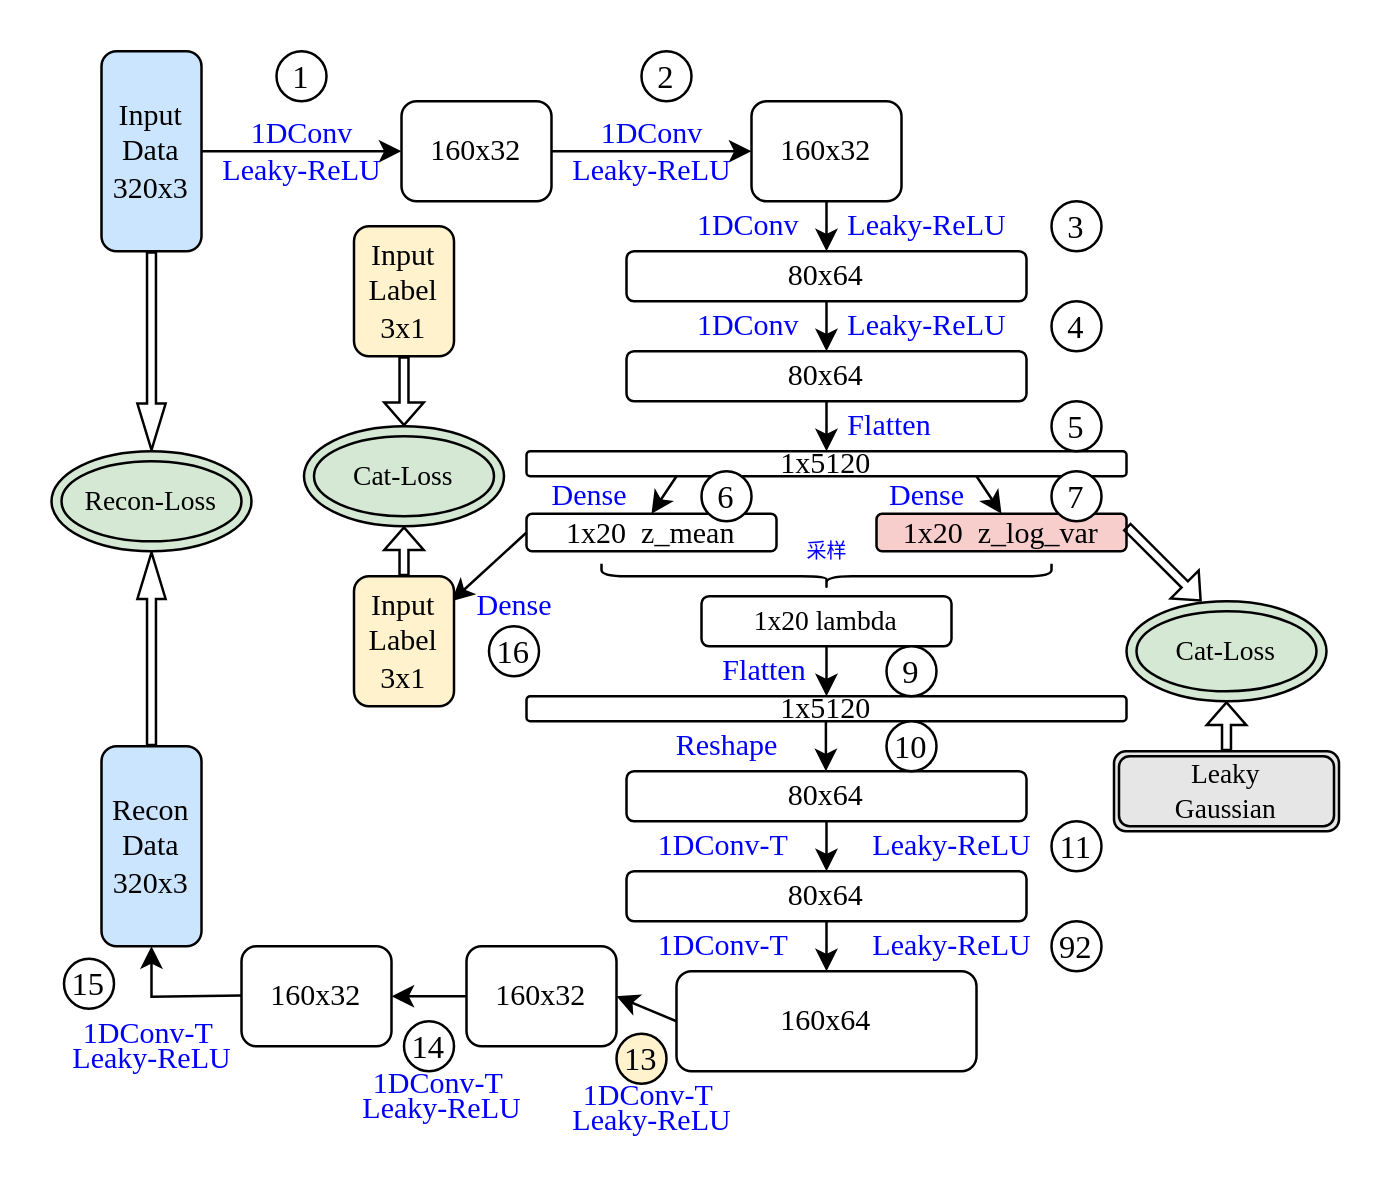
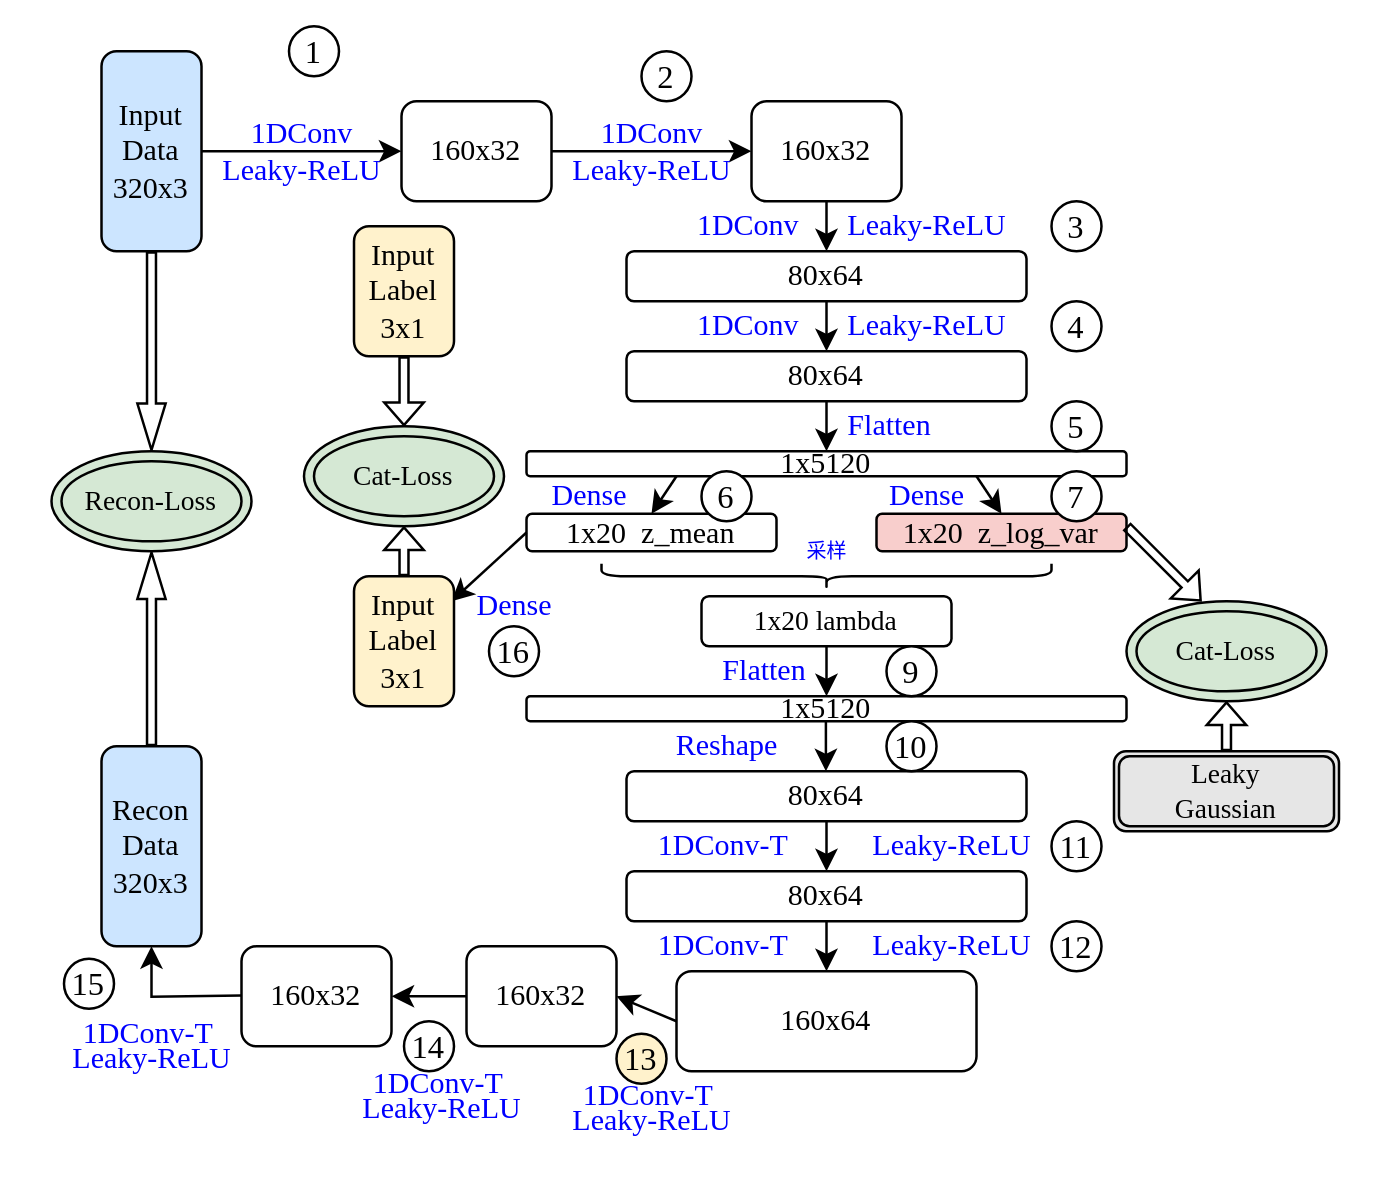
node "1": moved (301, 76) -> (314, 51)
node "92": label "92" -> "12"
